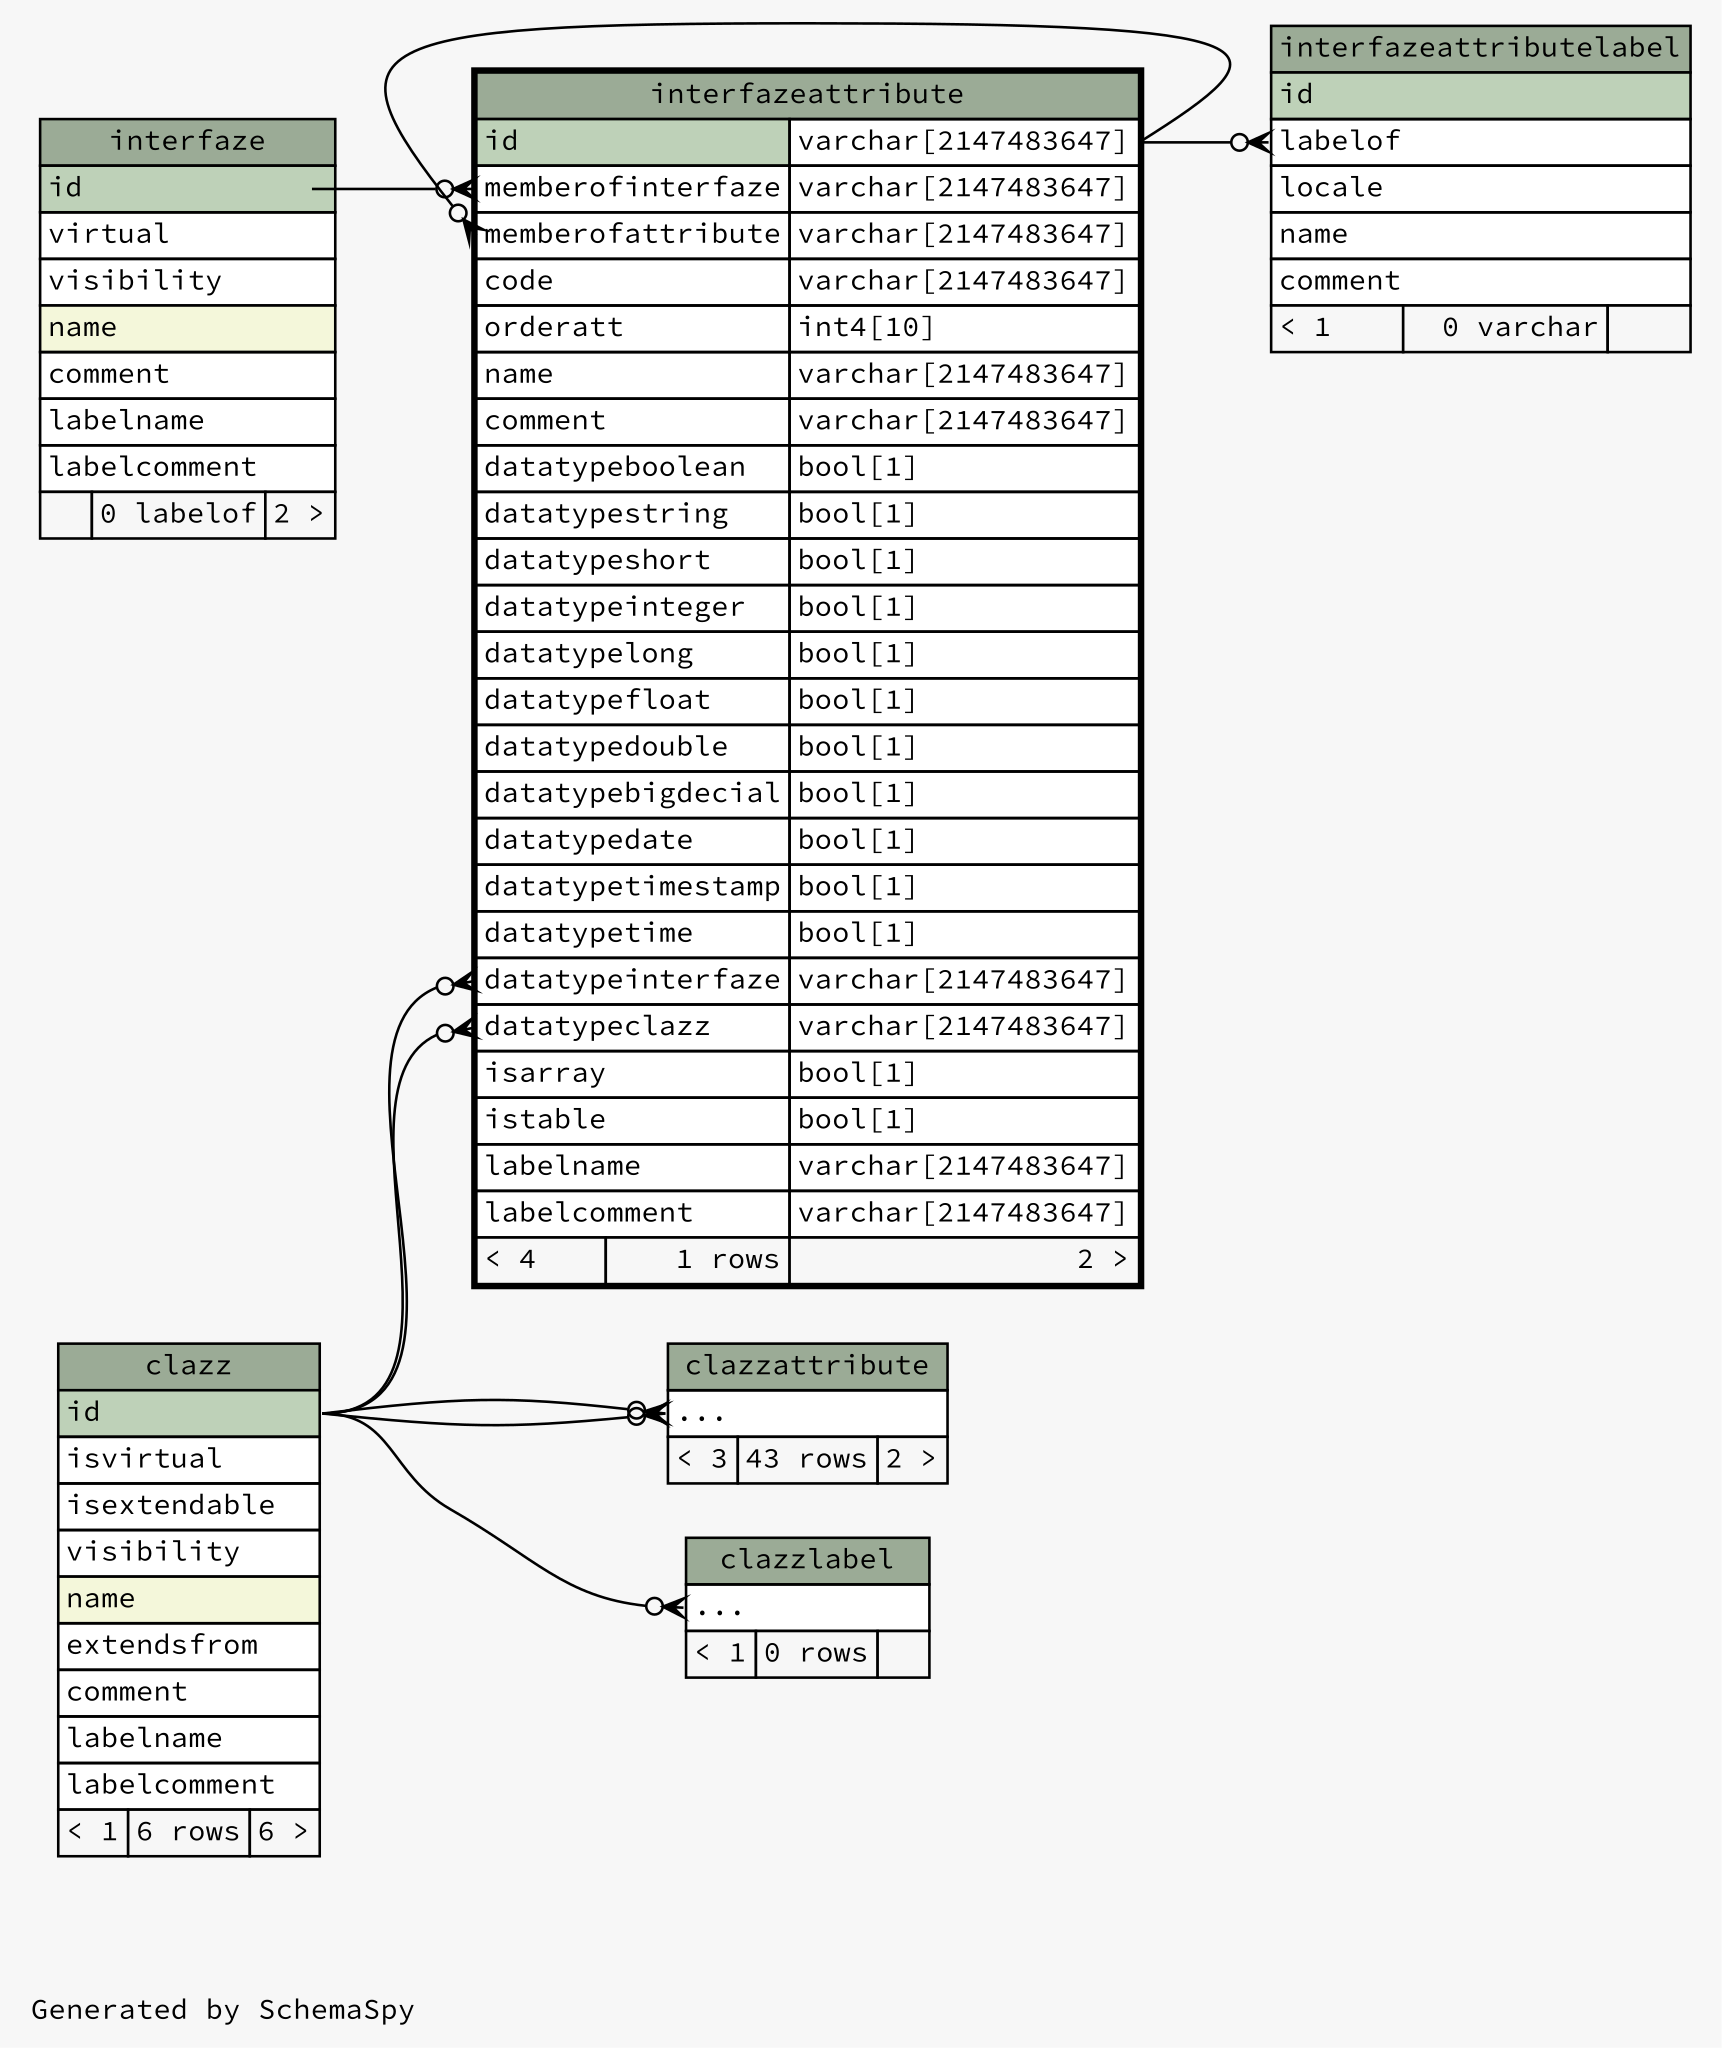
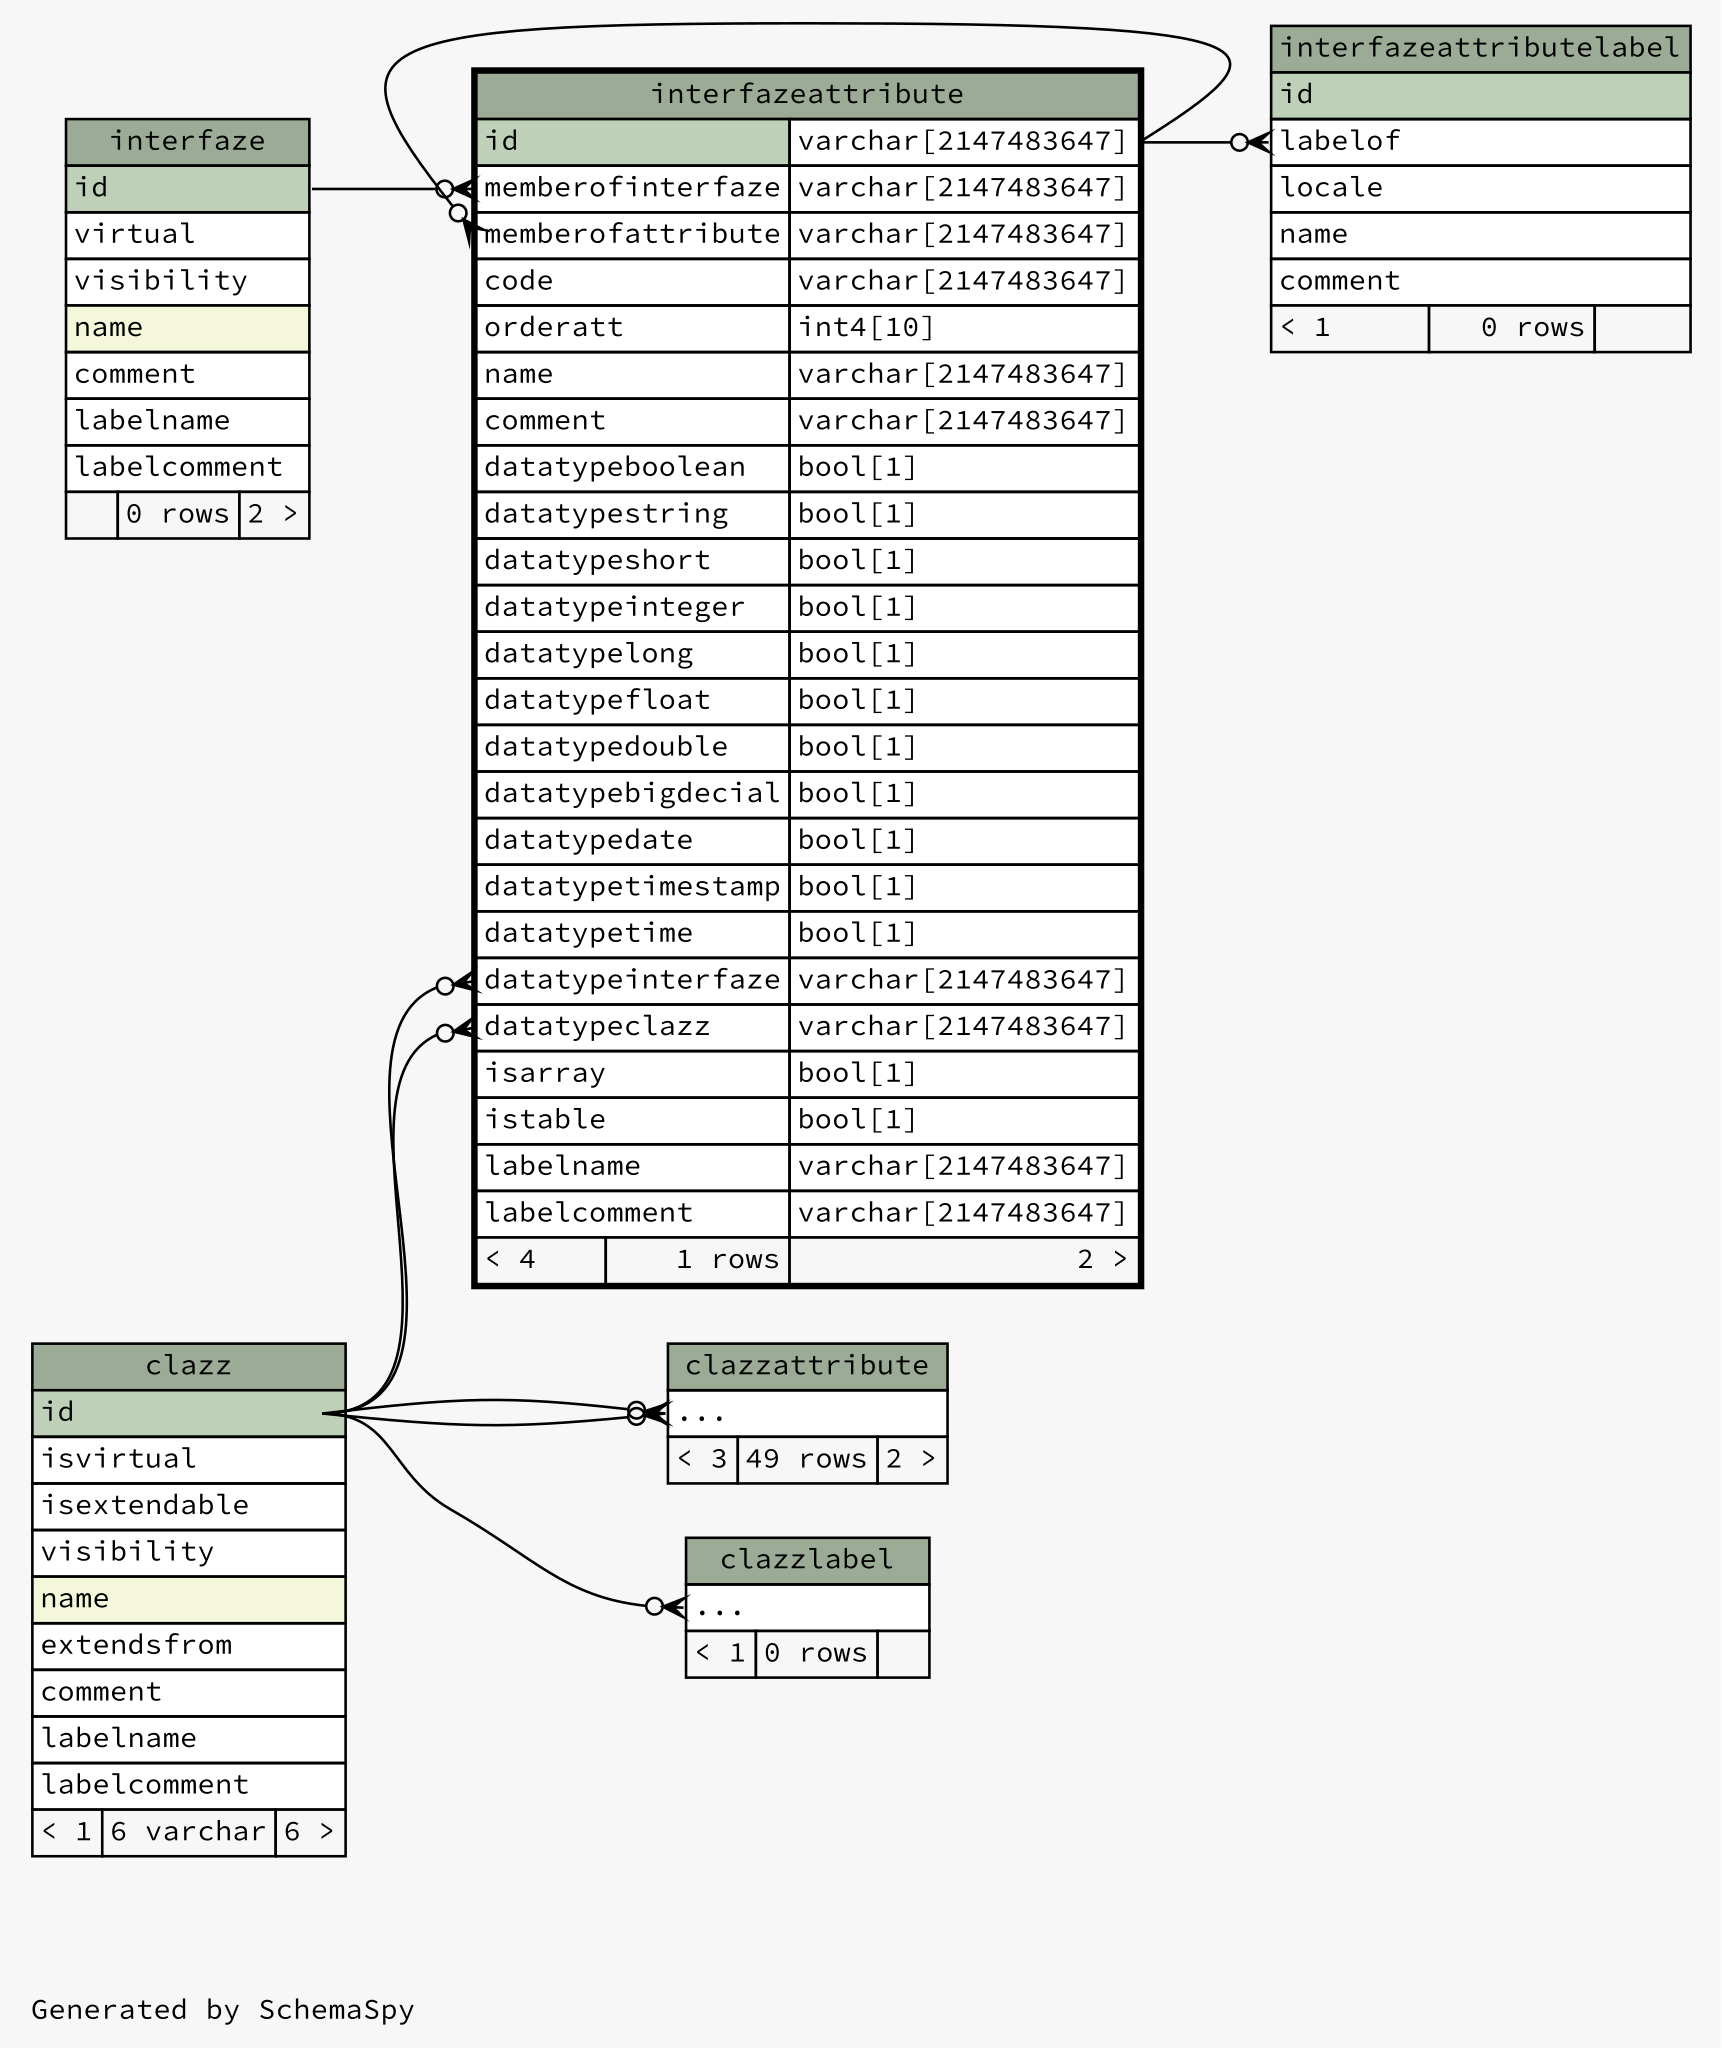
node "interfazeattributelabel": text "0 varchar" -> "0 rows"
node "interfaze": text "0 labelof" -> "0 rows"
node "clazzattribute": text "43 rows" -> "49 rows"
node "clazz": text "6 rows" -> "6 varchar"
